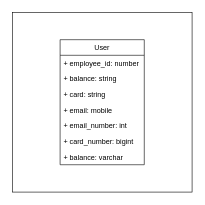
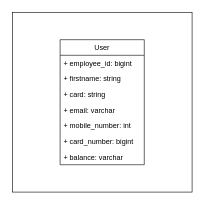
node "+ employee_id: number": label "+ employee_id: number" -> "+ employee_id: bigint"
node "+ balance: string": label "+ balance: string" -> "+ firstname: string"
node "+ email: mobile": label "+ email: mobile" -> "+ email: varchar"
node "+ email_number: int": label "+ email_number: int" -> "+ mobile_number: int"
